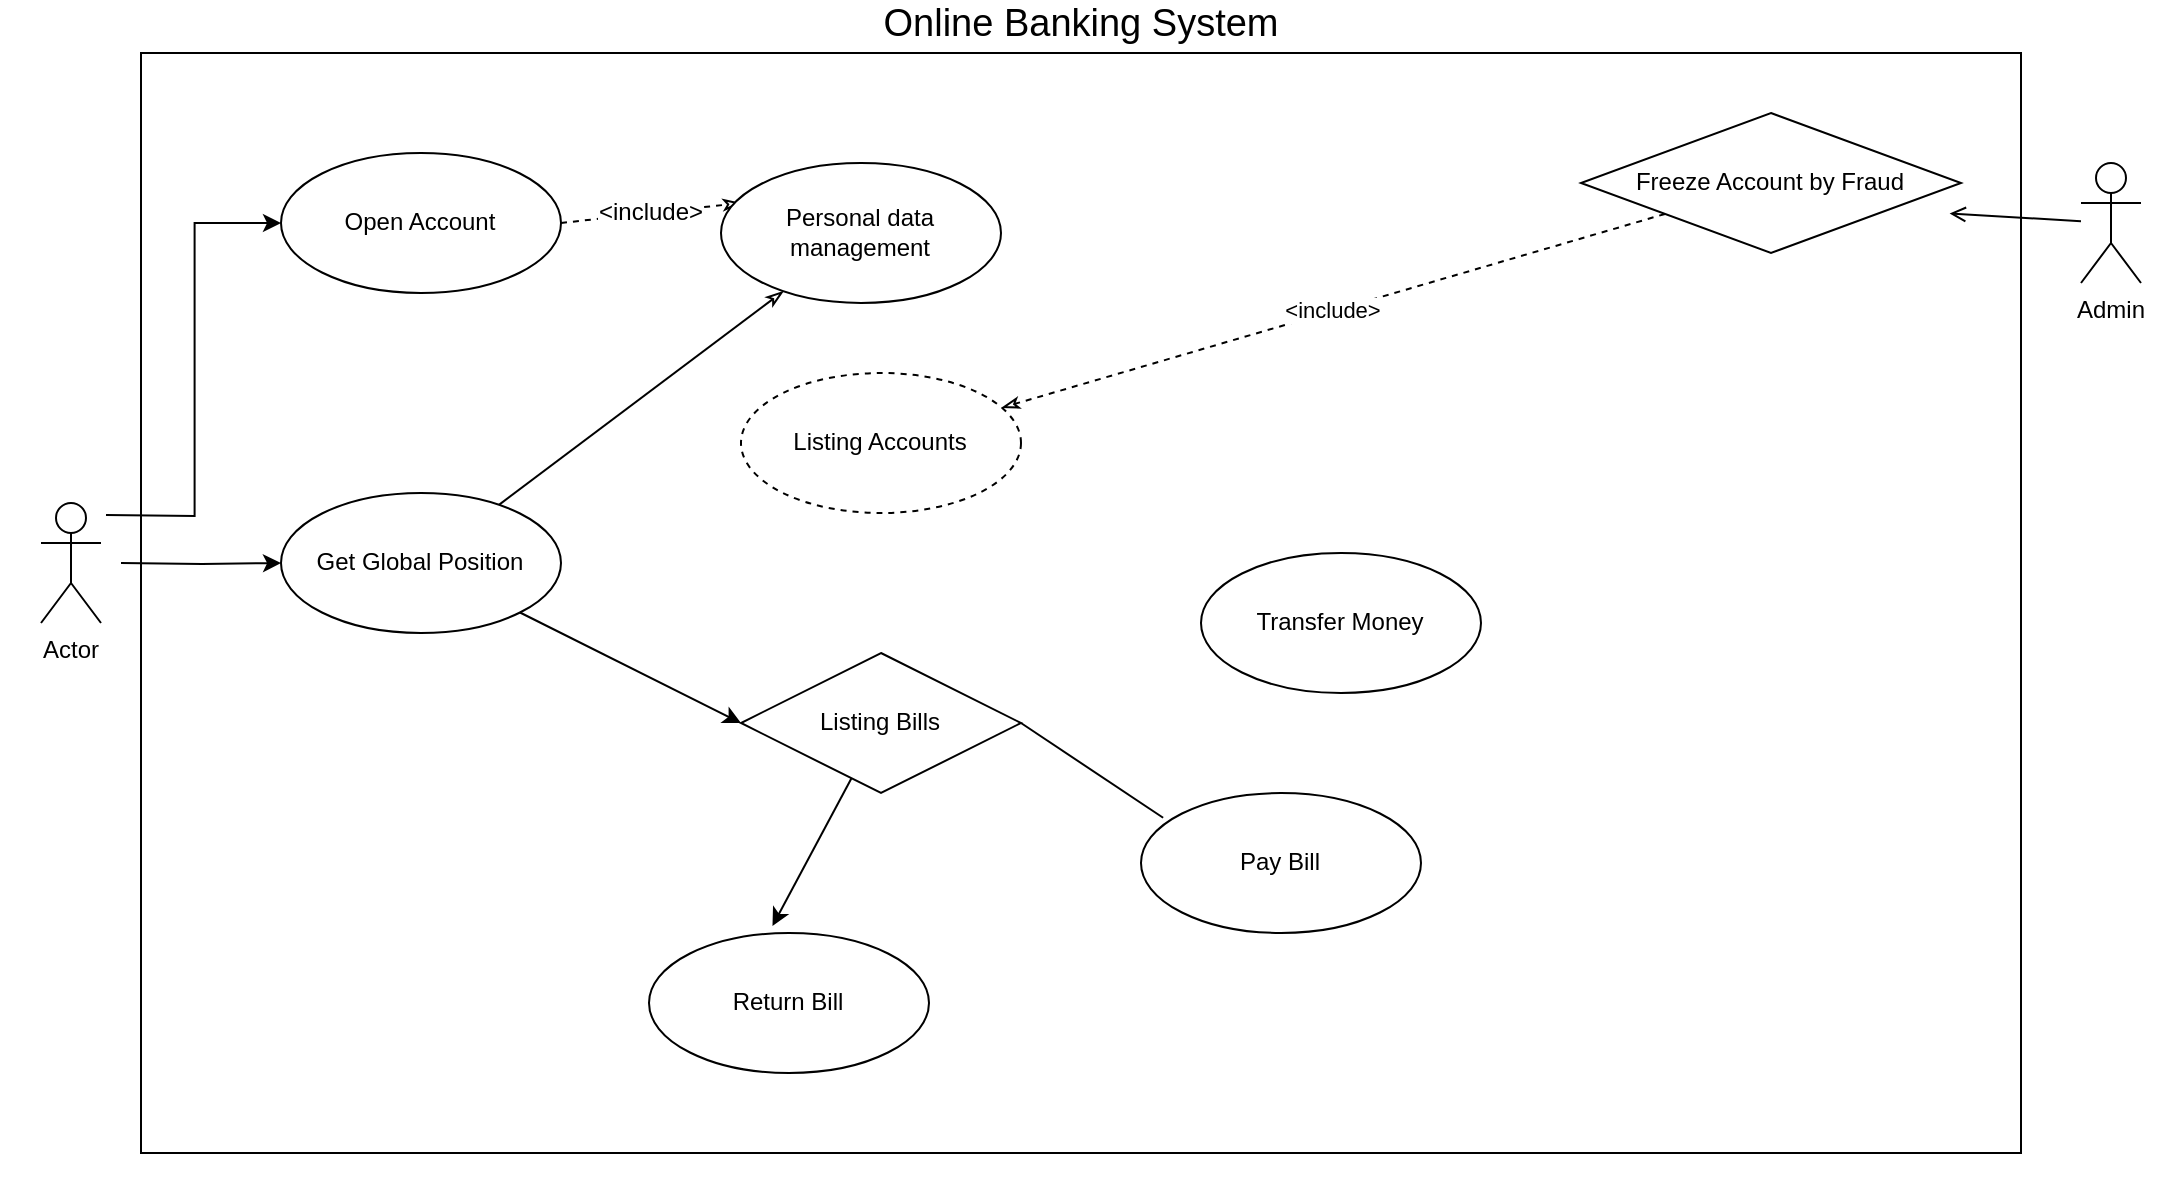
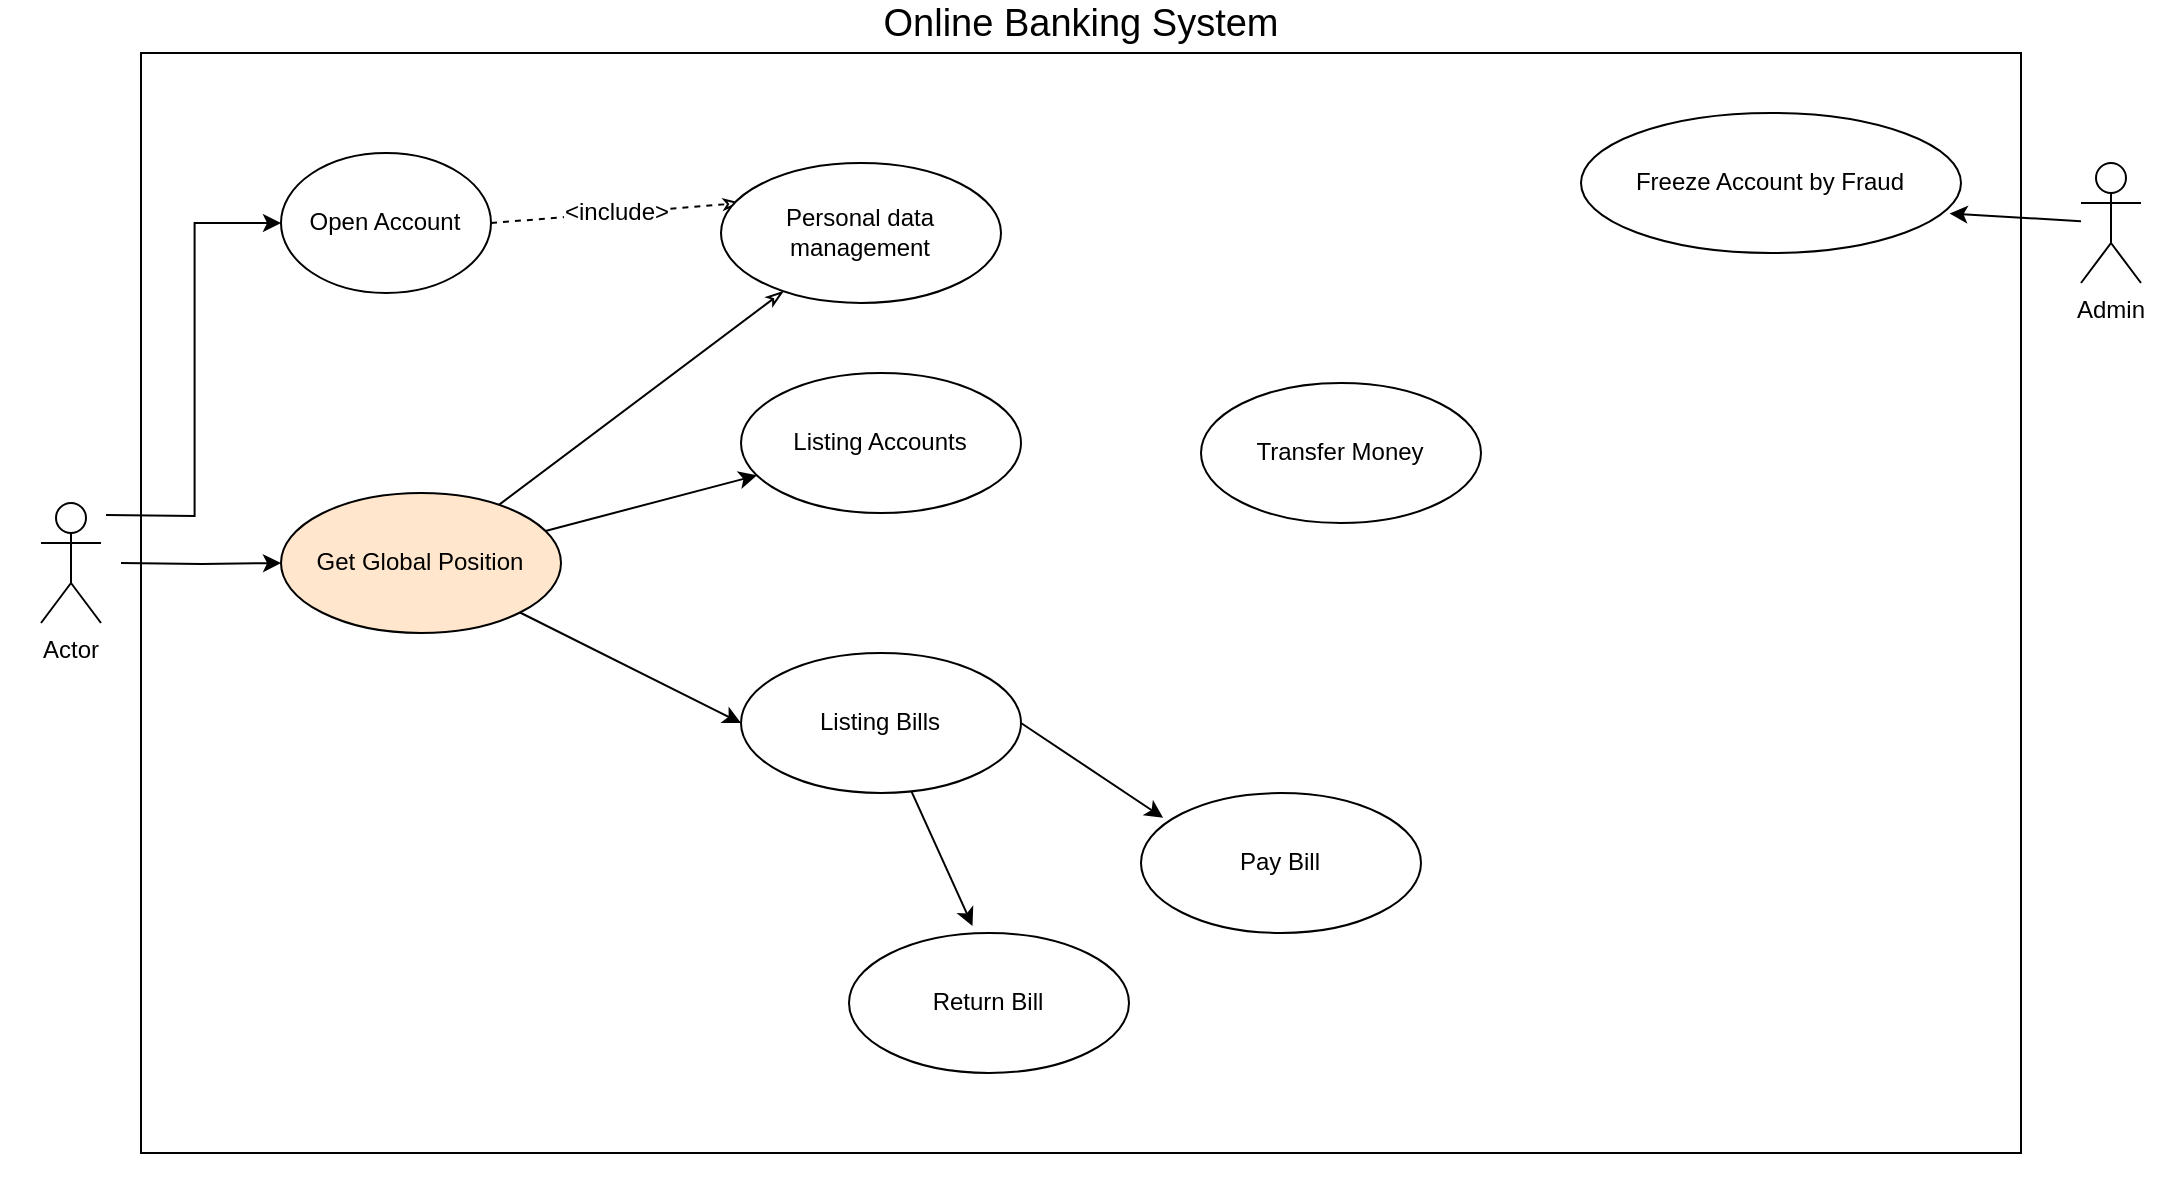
node "Freeze Account by Fraud": shape diamond -> ellipse
edge "Admin" -> "Freeze Account by Fraud": arrowhead open -> classic
node "Open Account": size 280x140 -> 210x140
edge "Freeze Account by Fraud" -> "Listing Accounts": removed, label "<include>"
node "Listing Accounts": style dashed -> solid
edge "Get Global Position" -> "Listing Accounts": added
node "Get Global Position": fillcolor #ffffff -> #ffe6cc
node "Transfer Money": moved (1341, 623) -> (1341, 453)
node "Listing Bills": shape diamond -> ellipse
edge "Listing Bills" -- "Pay Bill": arrowhead none -> classic
node "Return Bill": moved (789, 1003) -> (989, 1003)
